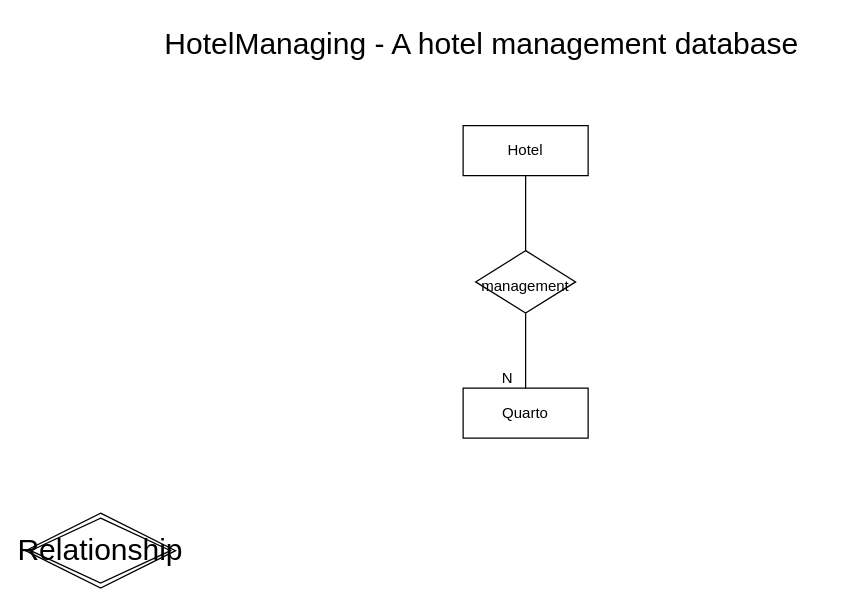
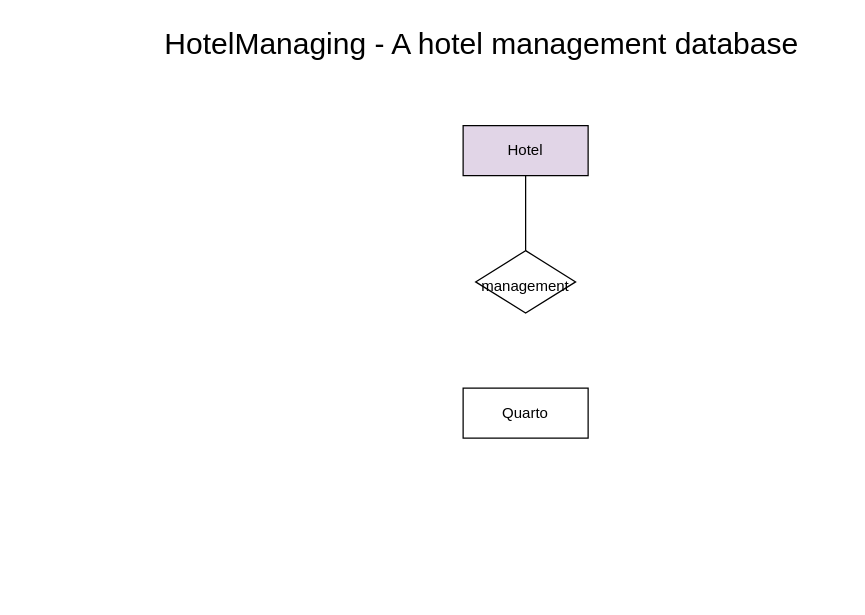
node "Hotel": fillcolor #ffffff -> #e1d5e7
edge "management" -- "Quarto": removed, label "N"
node "Relationship": removed
